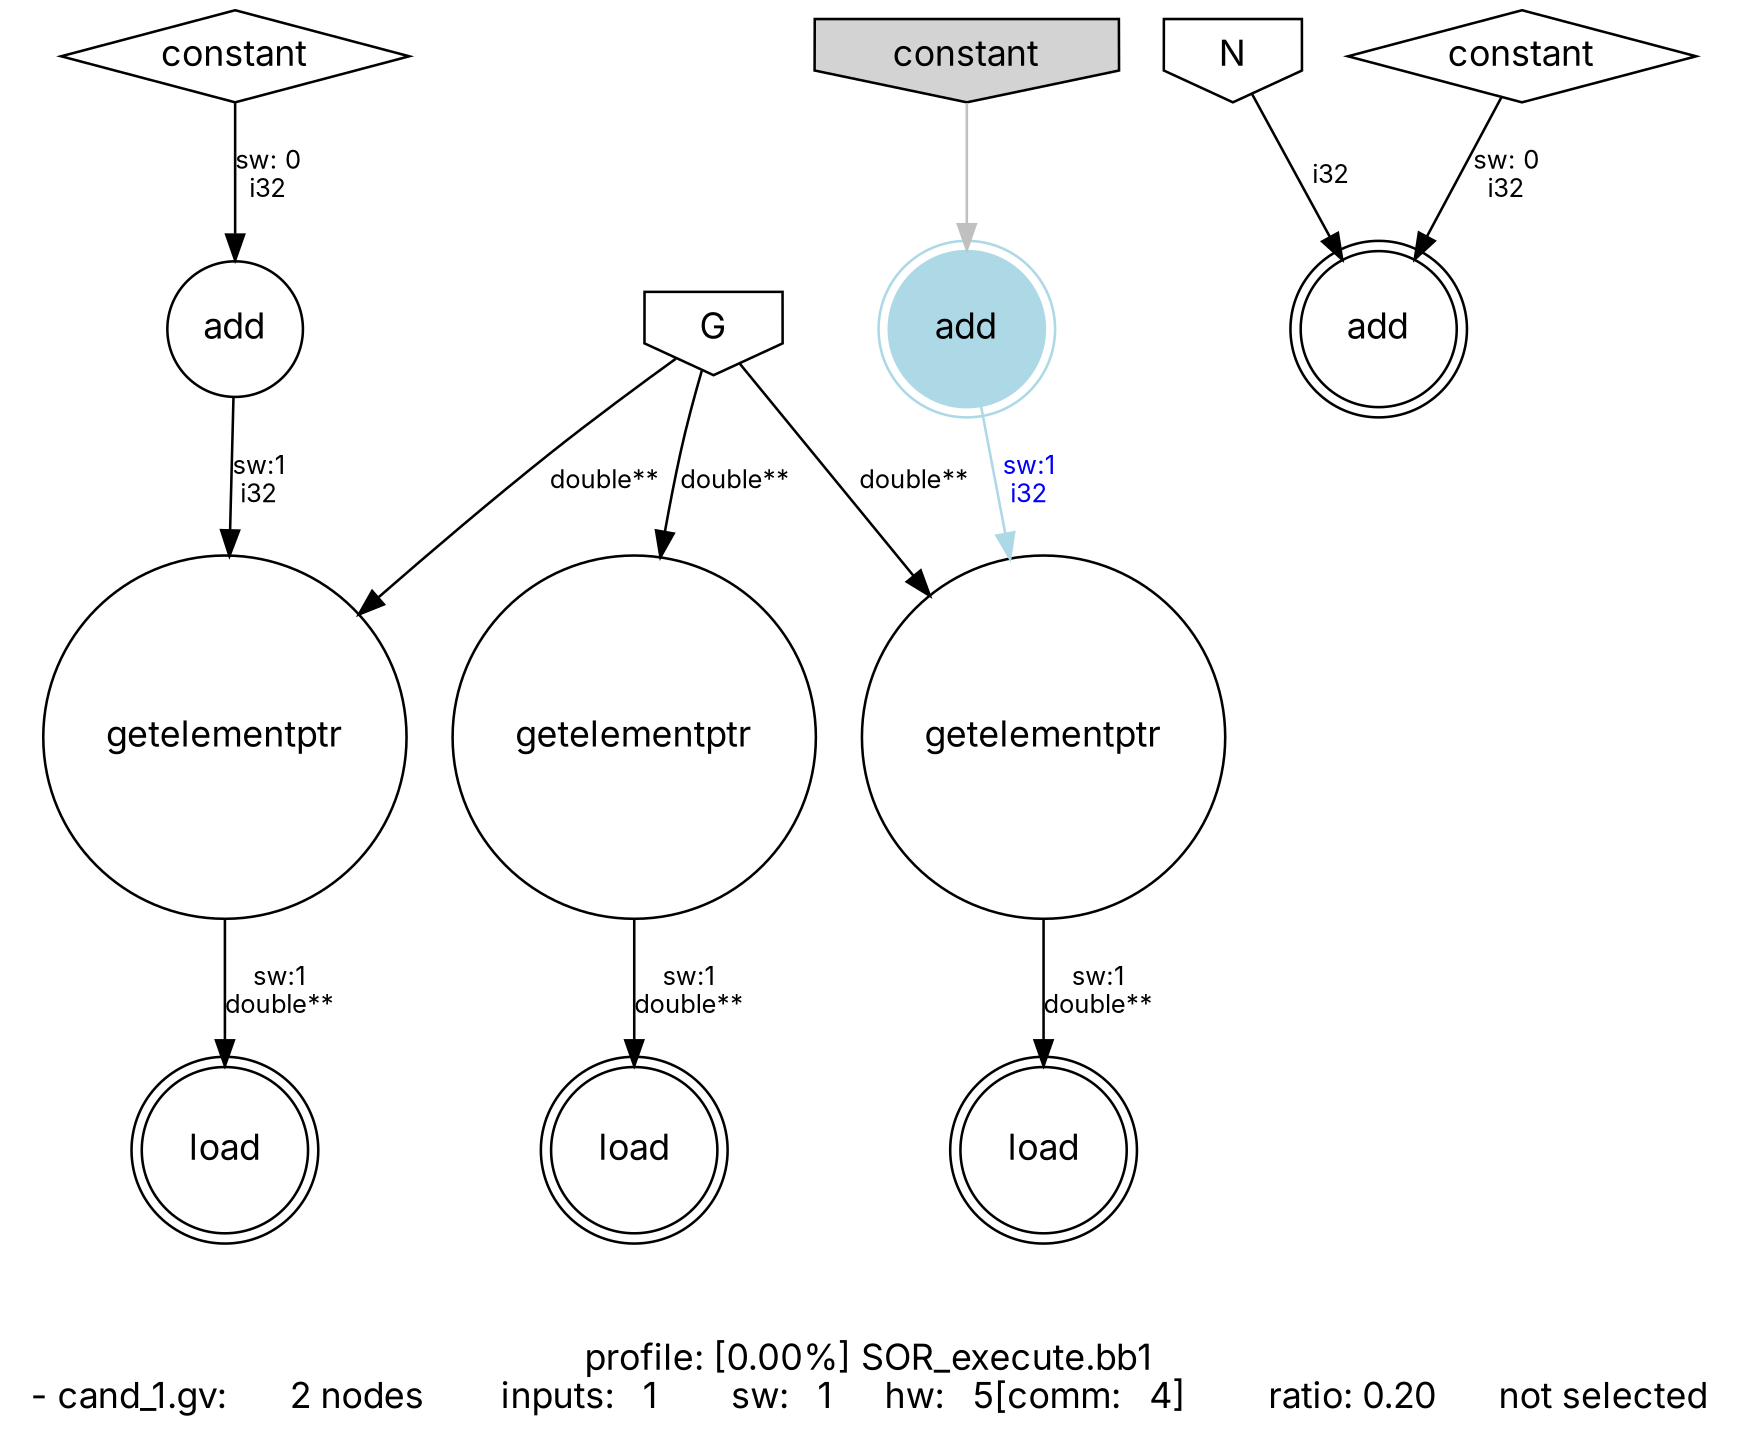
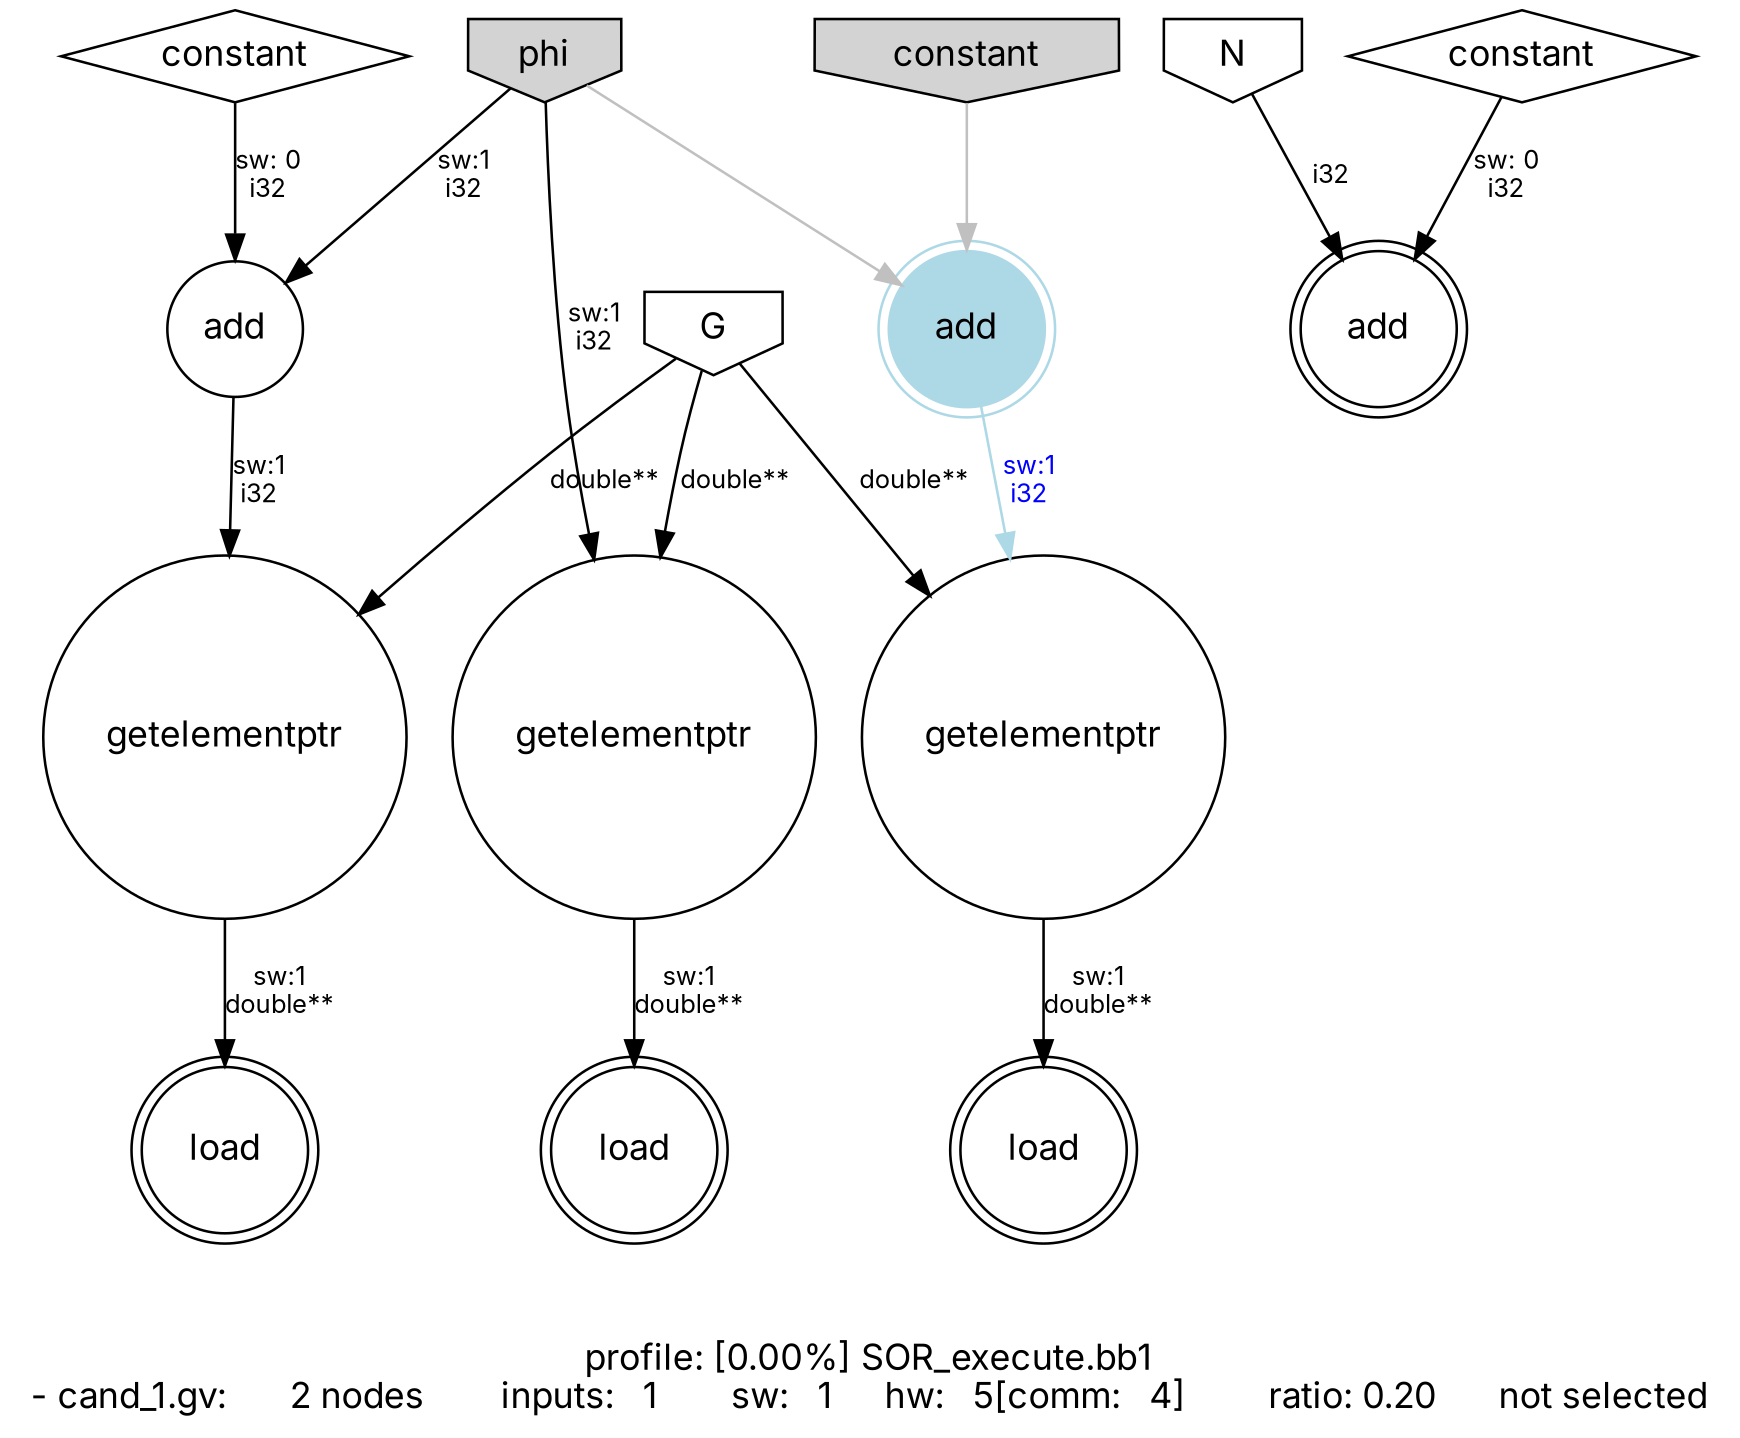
node "phi": added
